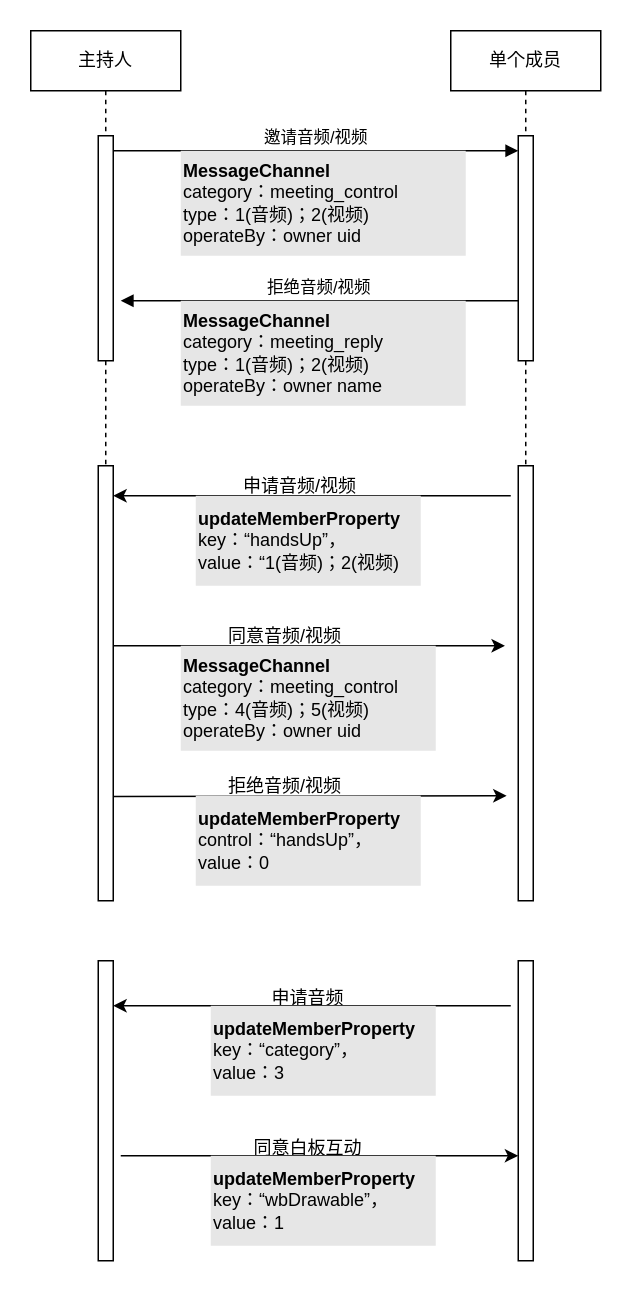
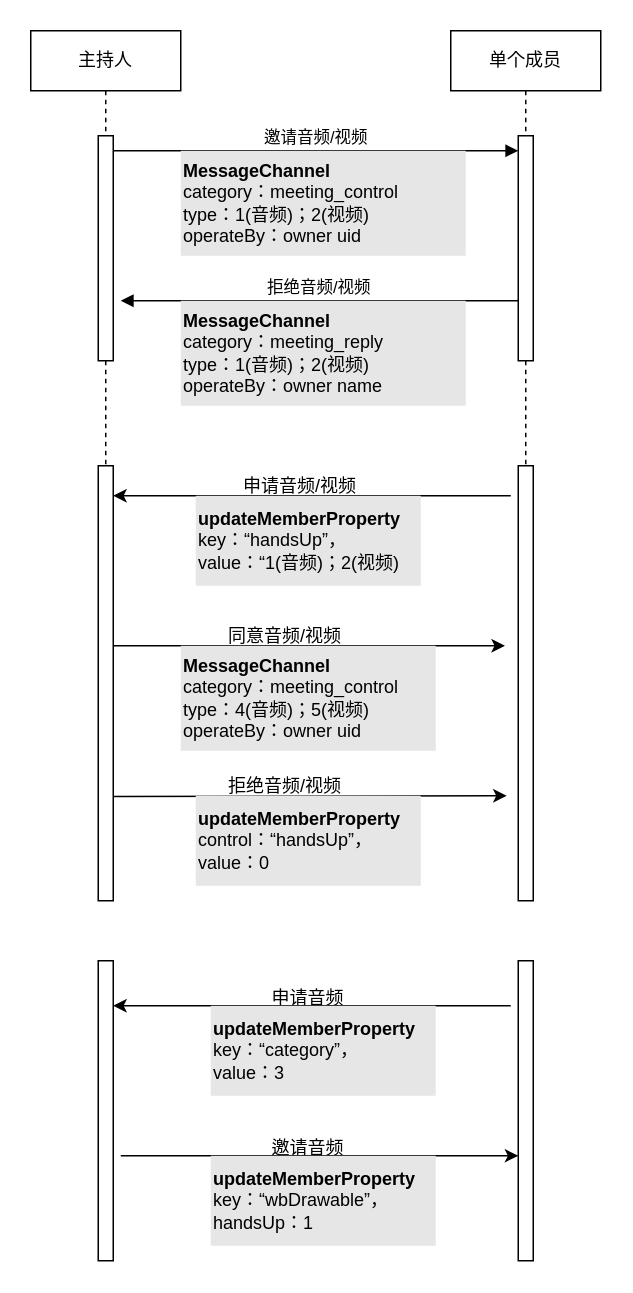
node "同意白板互动": label "同意白板互动" -> "邀请音频"
node "updateMemberProperty key：“wbDrawable”， value：1": label "updateMemberProperty key：“wbDrawable”， value：1" -> "updateMemberProperty key：“wbDrawable”， handsUp：1"
